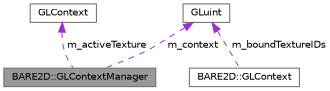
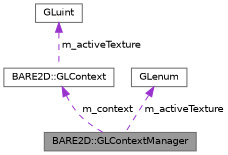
node "GLContext": label "GLContext" -> "GLenum"
edge "BARE2D::GLContext" -> "GLuint": label " m_boundTextureIDs" -> " m_activeTexture"
edge "BARE2D::GLContextManager" -> "GLuint": now "BARE2D::GLContextManager" -> "BARE2D::GLContext"
